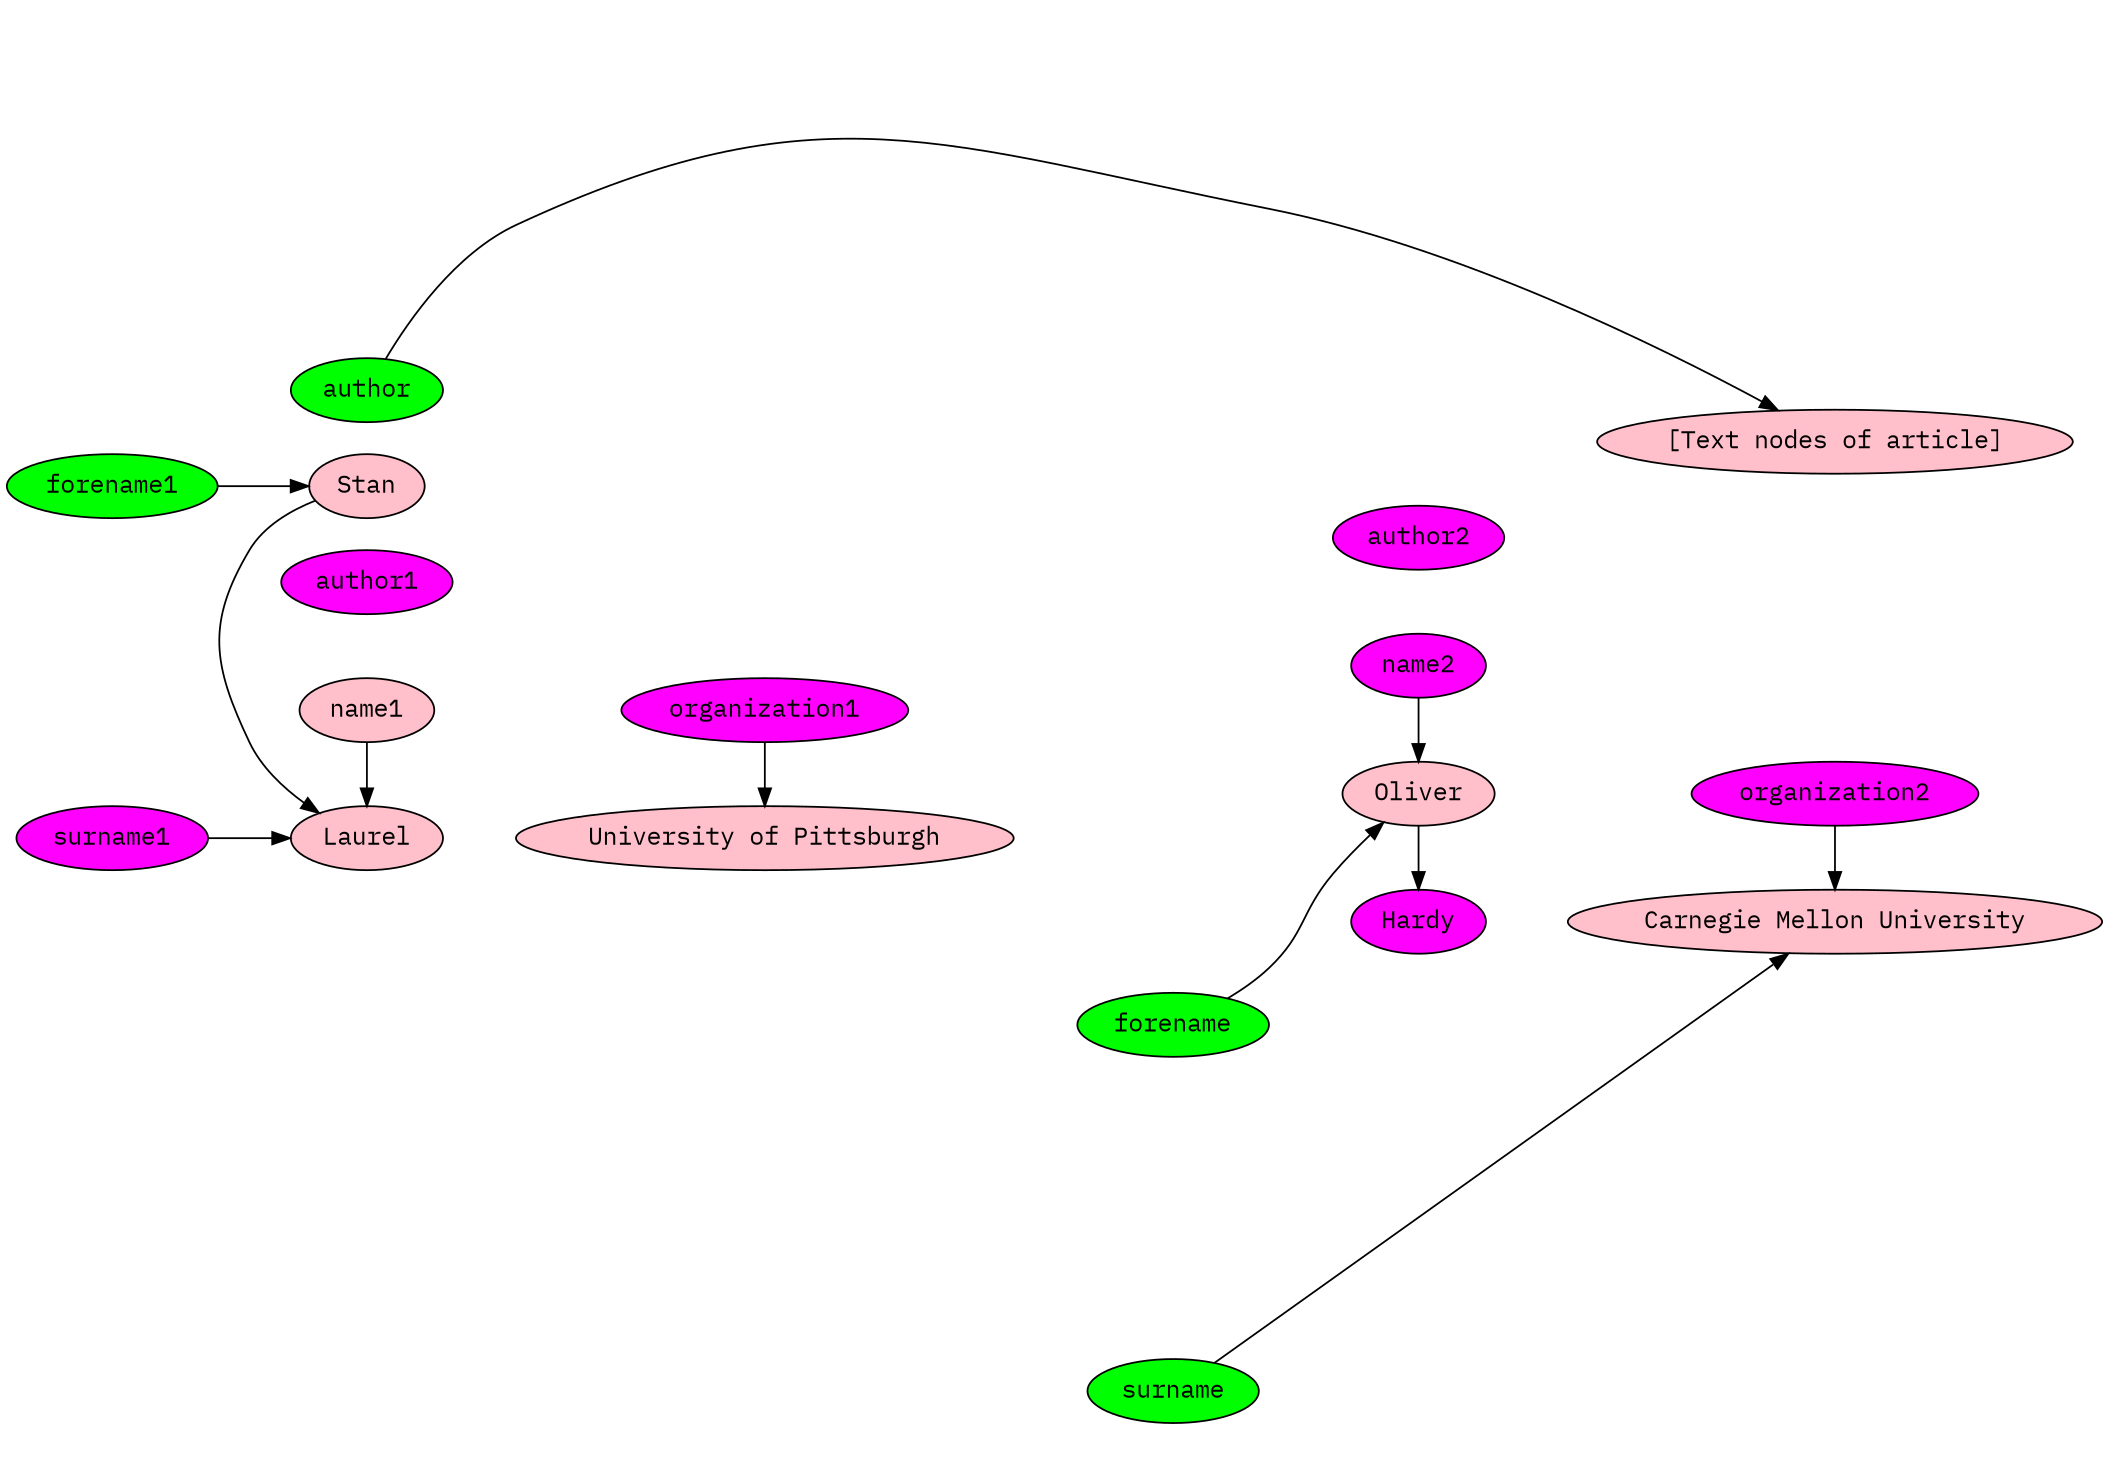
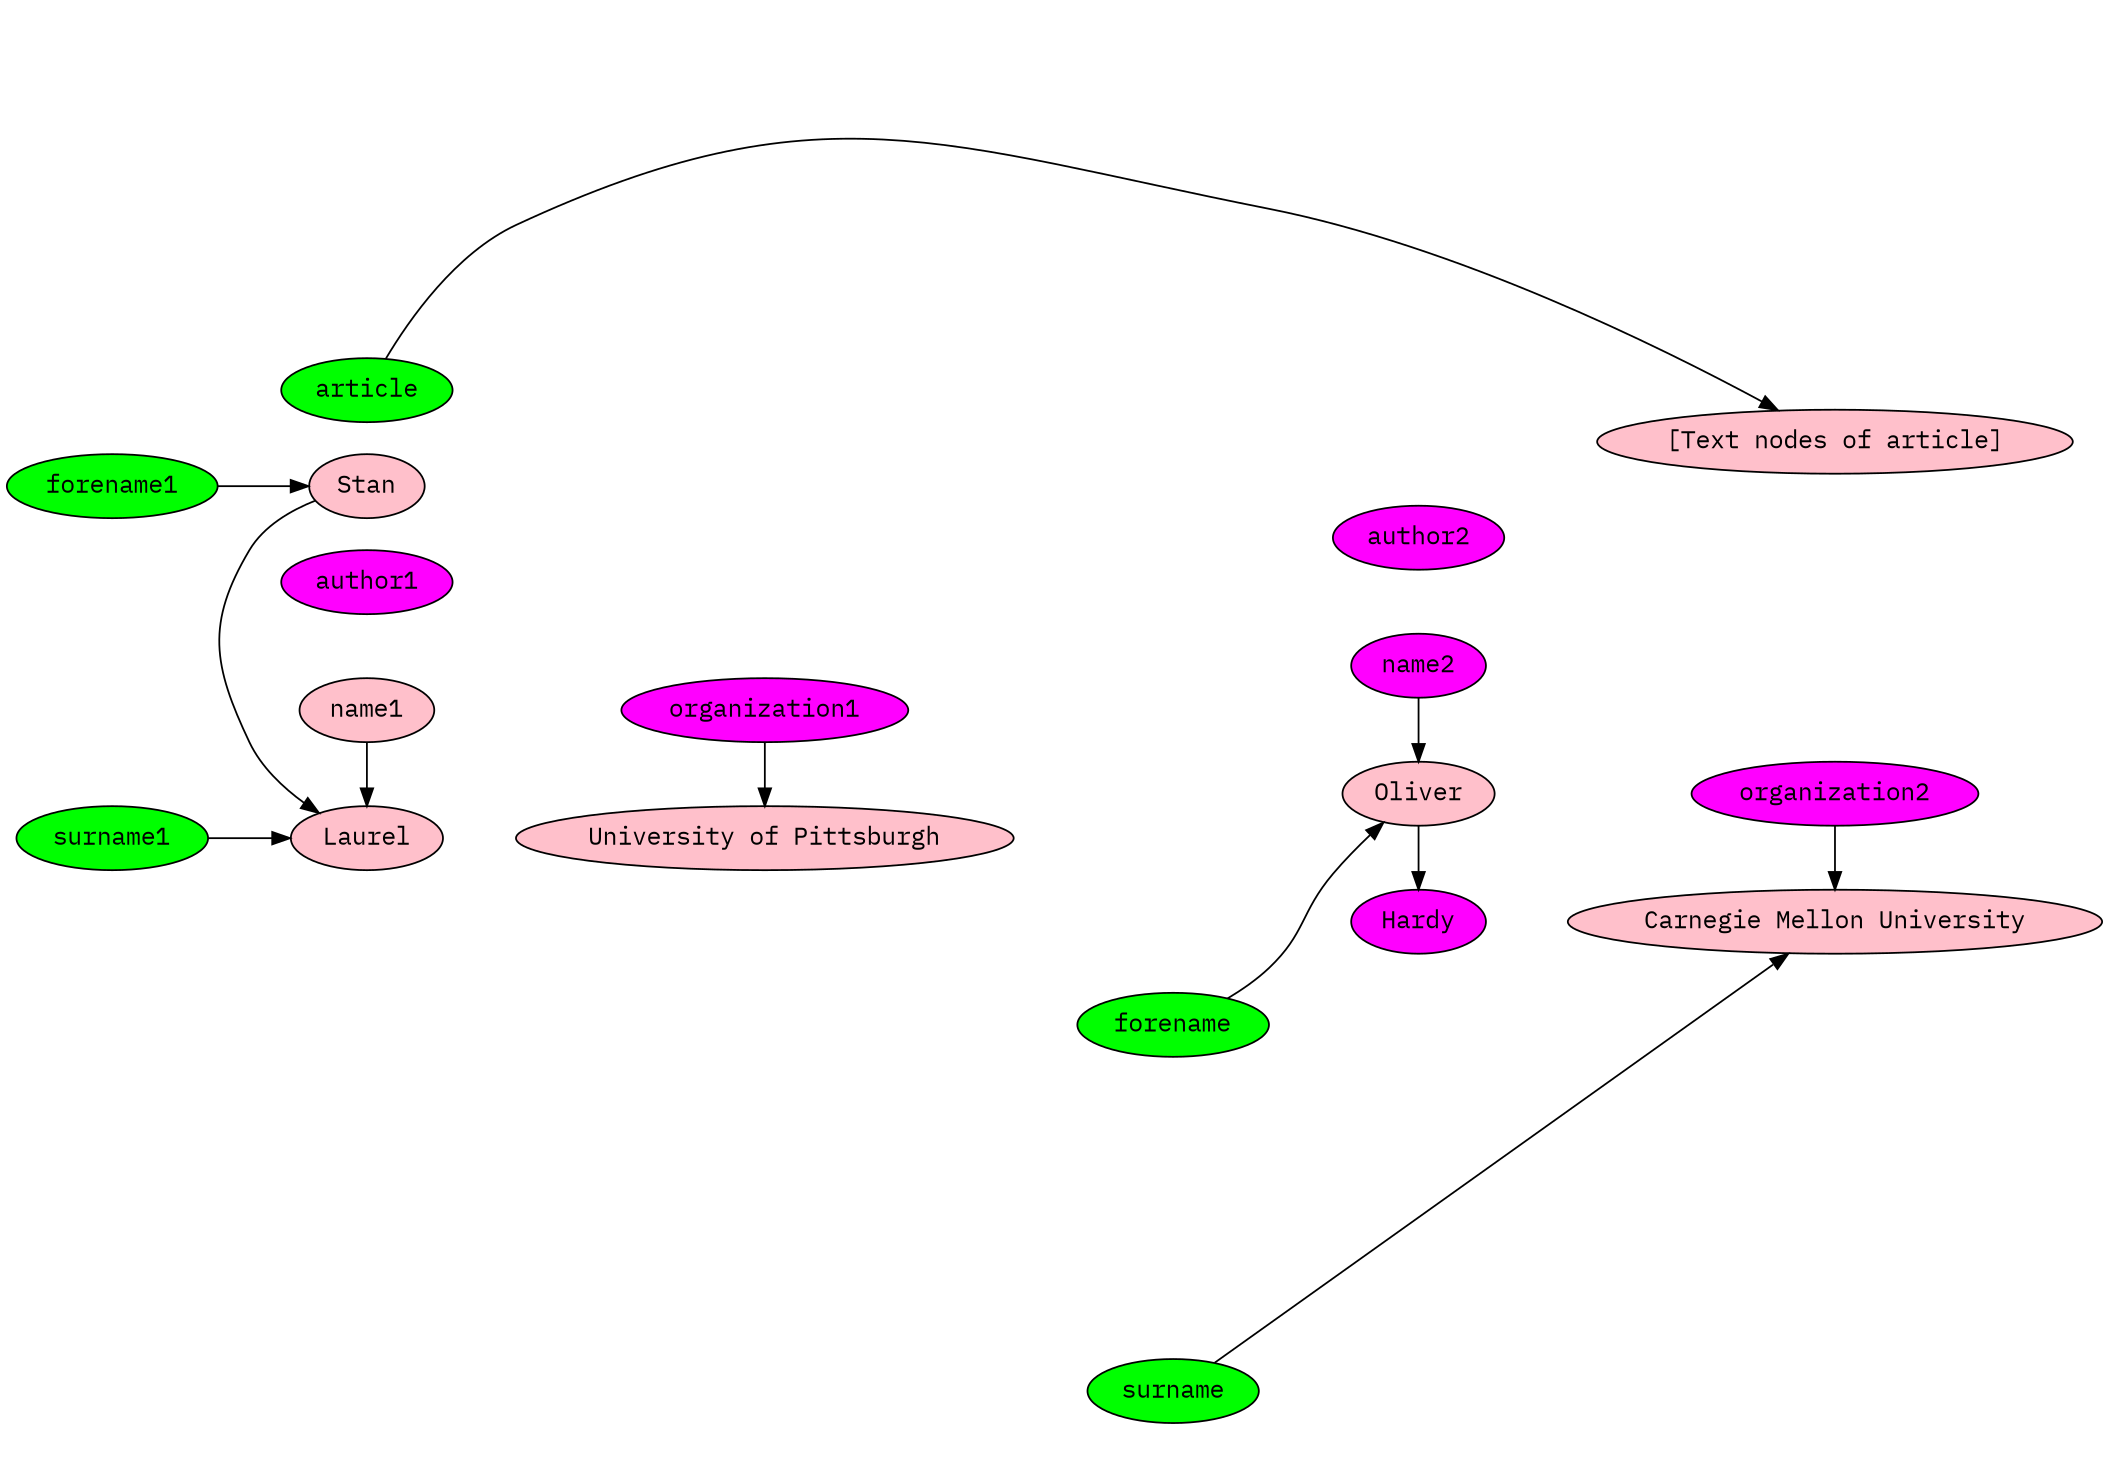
node "author": label "author" -> "article"
node "surname1": fillcolor magenta -> green
